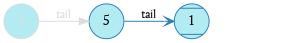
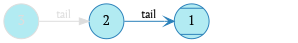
node "5": label "5" -> "2"
